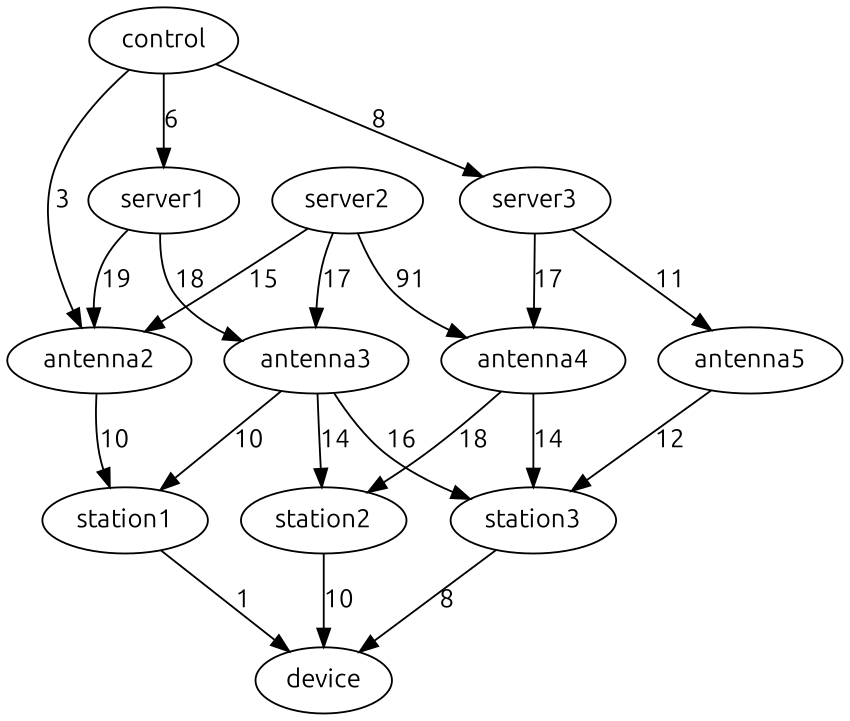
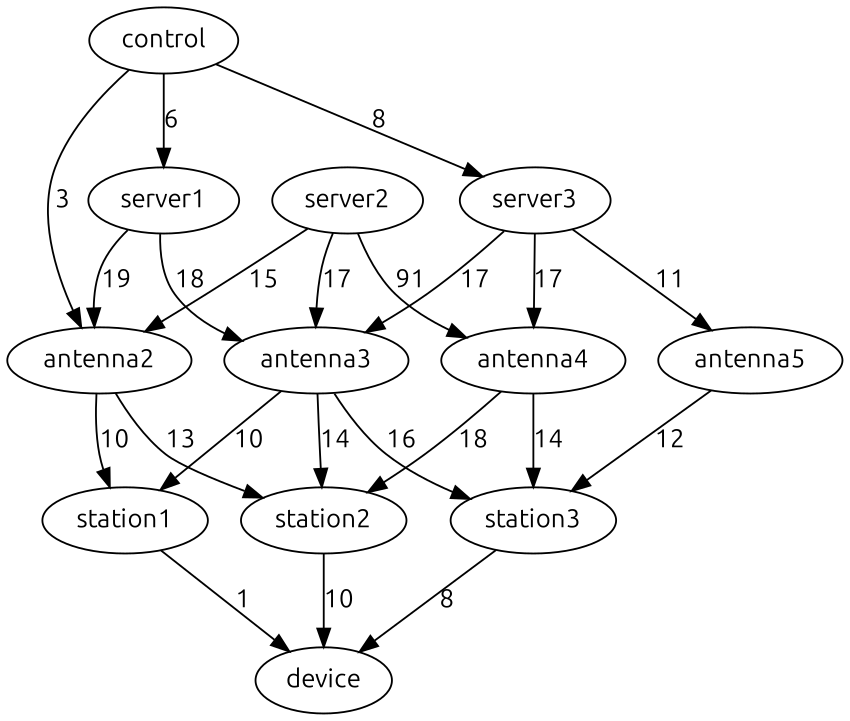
edge "server3" -> "antenna3": added, label "17"
edge "antenna2" -> "station2": added, label "13"
